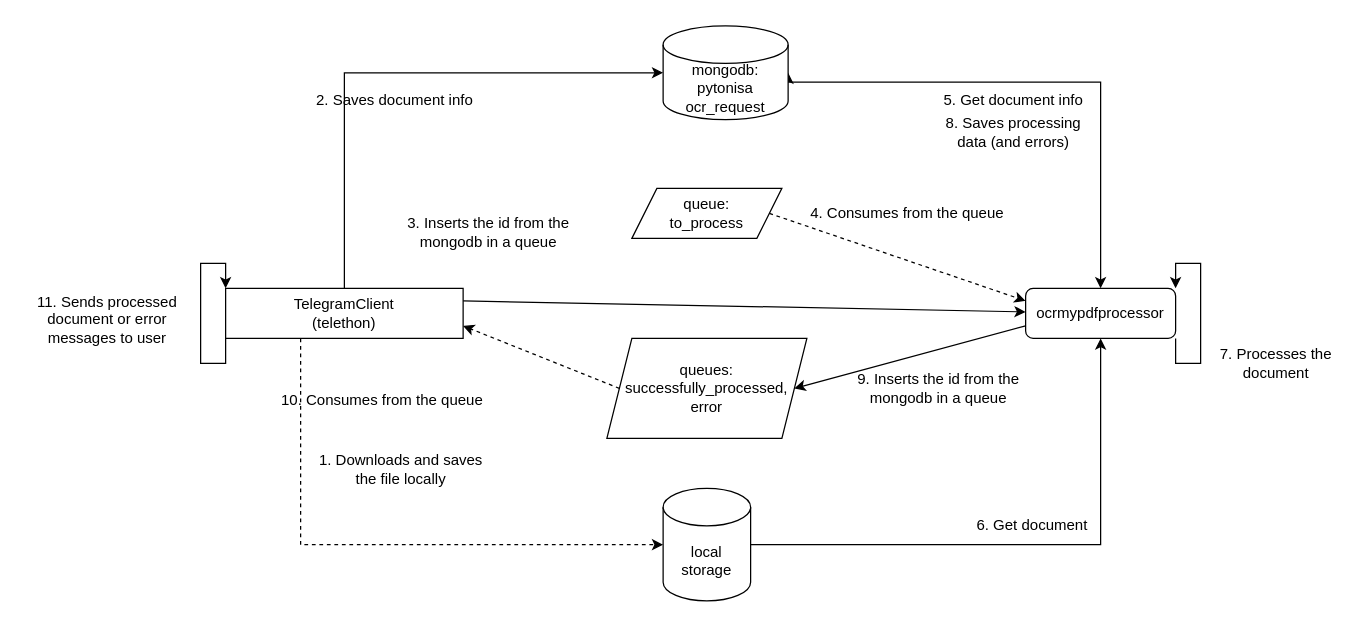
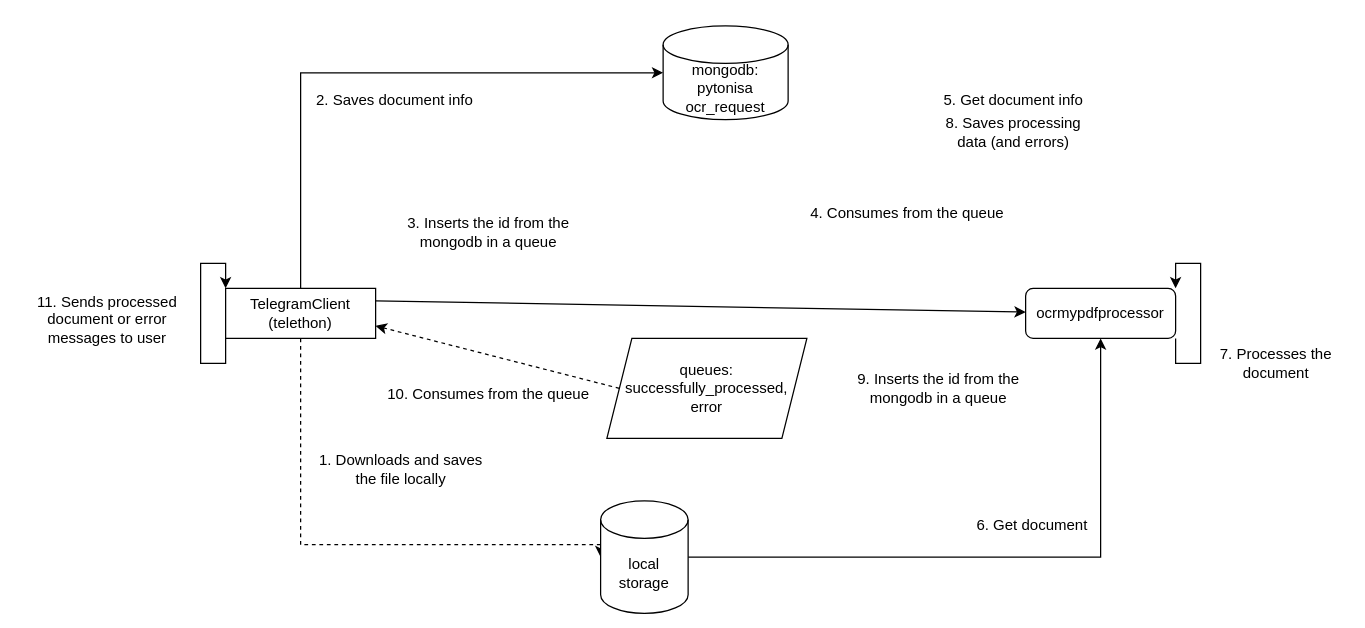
edge "mongodb: pytonisa ocr_request" -- "ocrmypdfprocessor": removed
node "queue: to_process": removed
edge "queue: to_process" -> "ocrmypdfprocessor": removed
node "TelegramClient (telethon)": size 238x50 -> 150x50
edge "ocrmypdfprocessor" -> "queues: successfully_processed, error": removed
node "10. Consumes from the queue": moved (382, 401) -> (488, 394)
node "local storage": moved (707, 544) -> (644, 557)
